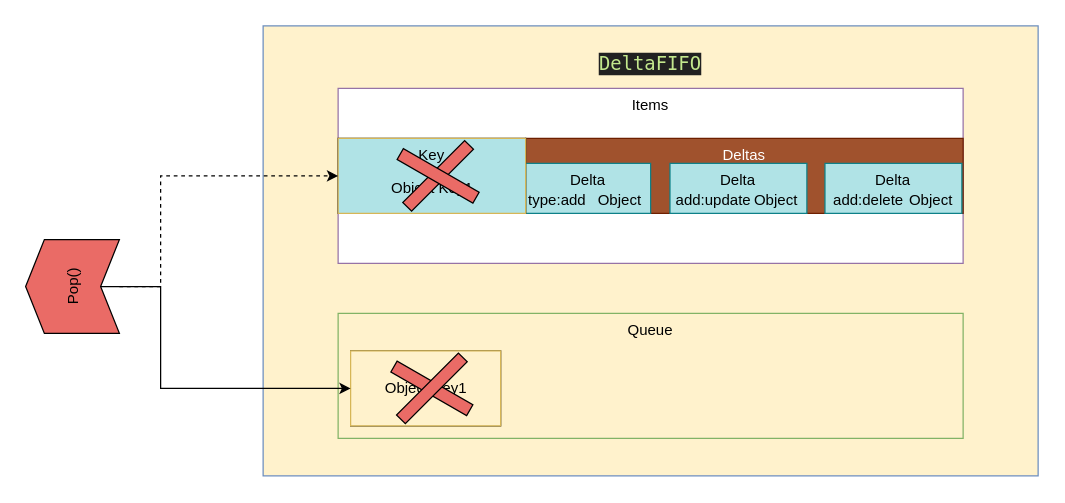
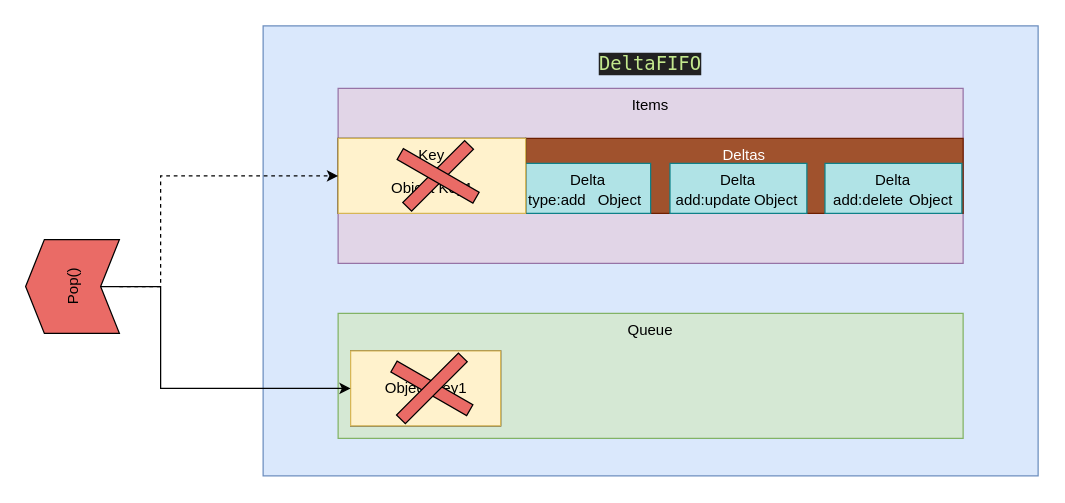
node "DeltaFIFO": fillcolor #fff2cc -> #dae8fc
node "Items": fillcolor #ffffff -> #e1d5e7
node "Key": fillcolor #b0e3e6 -> #fff2cc
node "Queue": fillcolor #fff2cc -> #d5e8d4
